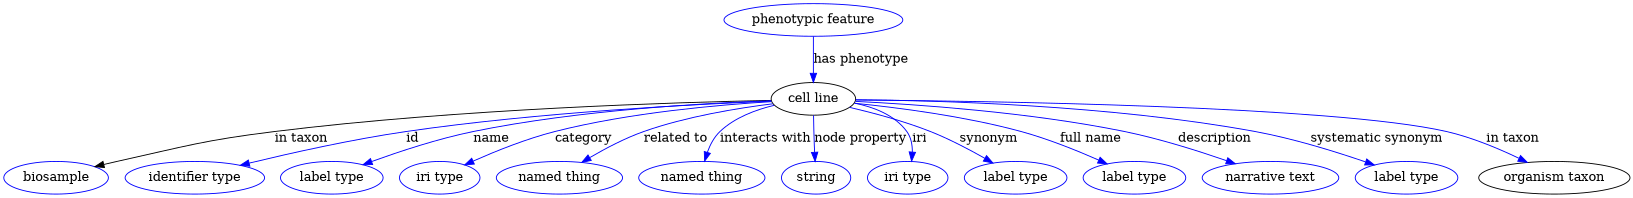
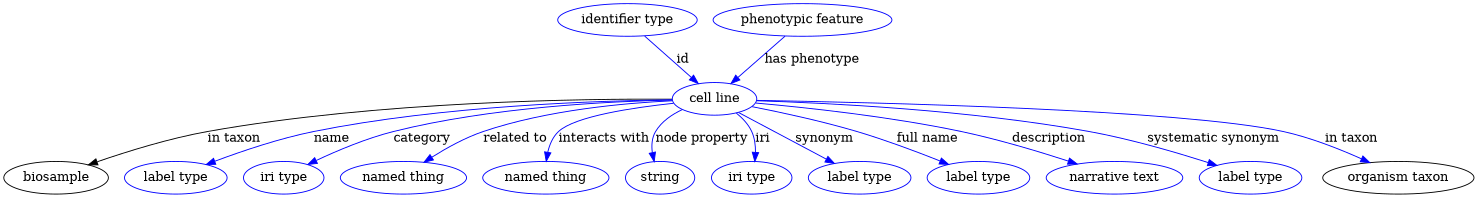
node "cell line": color black -> blue
edge "cell line" -> "identifier type": reversed
node "biosample": color blue -> black
